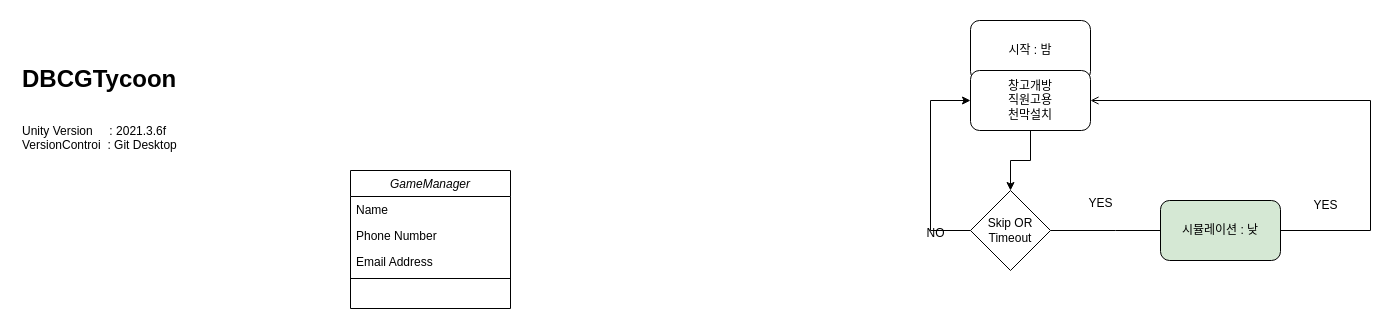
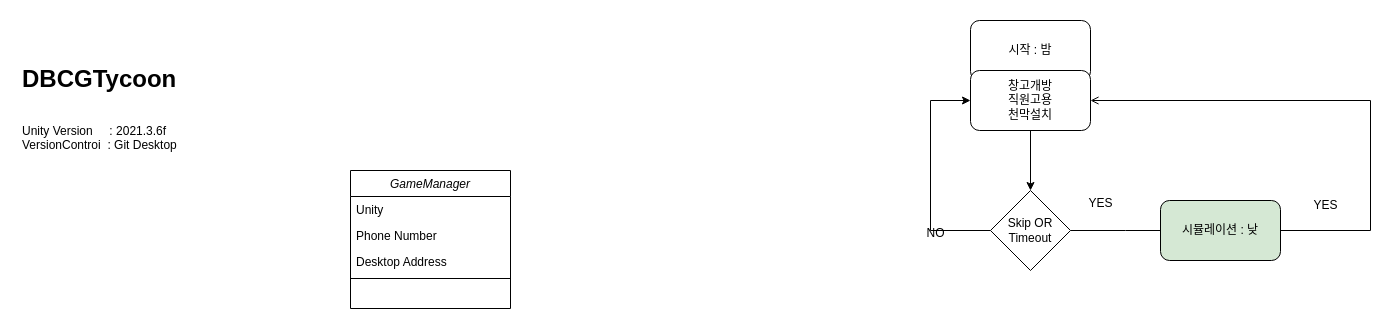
node "Name": label "Name" -> "Unity"
node "Skip OR Timeout": moved (1011, 231) -> (1031, 231)
node "Email Address": label "Email Address" -> "Desktop Address"
